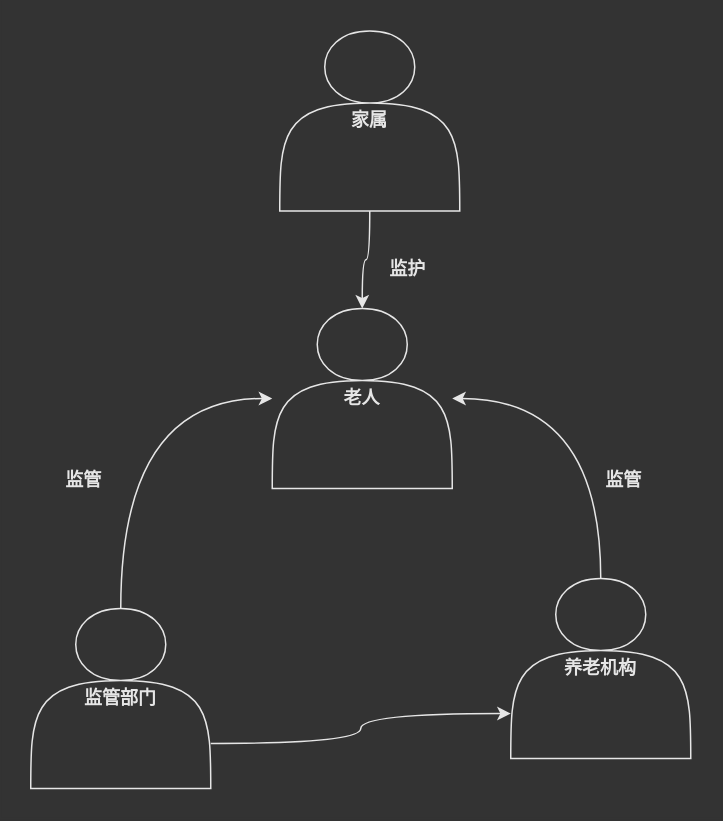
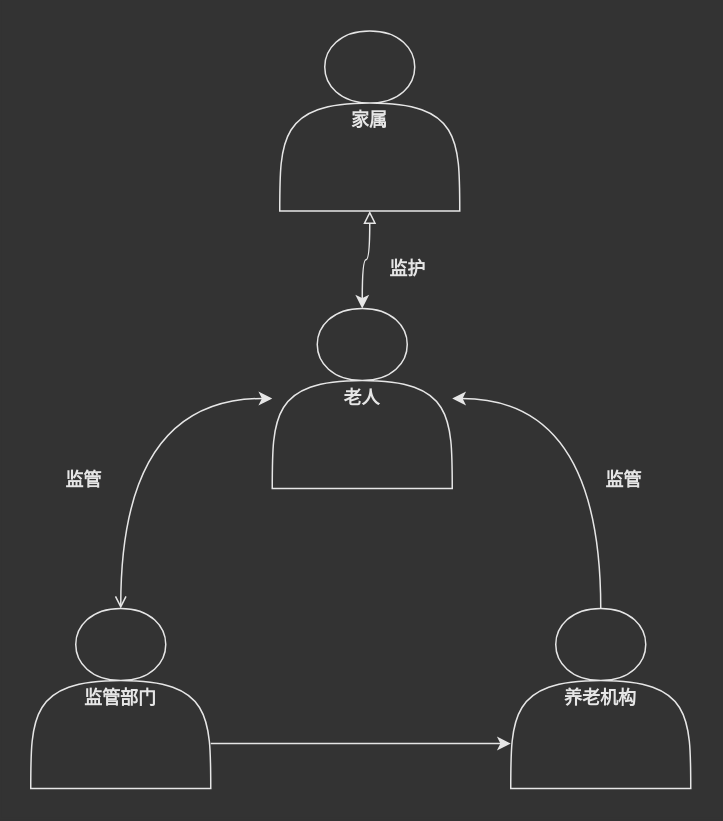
edge "家属" -> "老人": arrowhead none -> block
edge "监管部门" -> "老人": arrowhead none -> open
node "养老机构": moved (601, 668) -> (601, 698)
